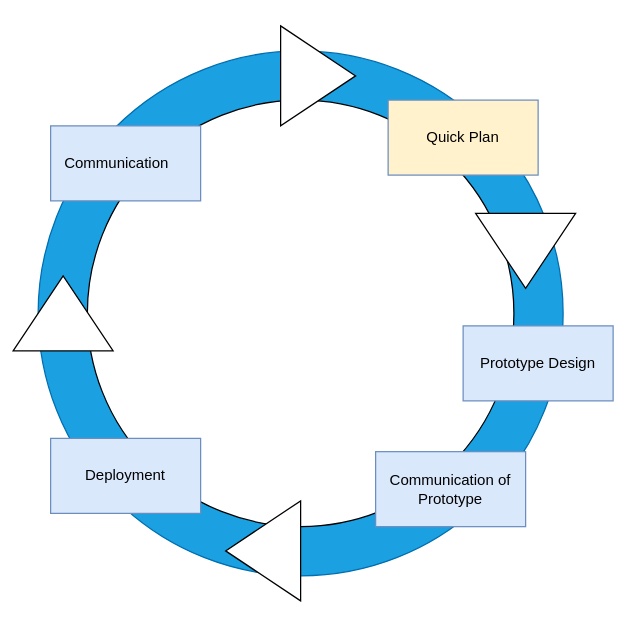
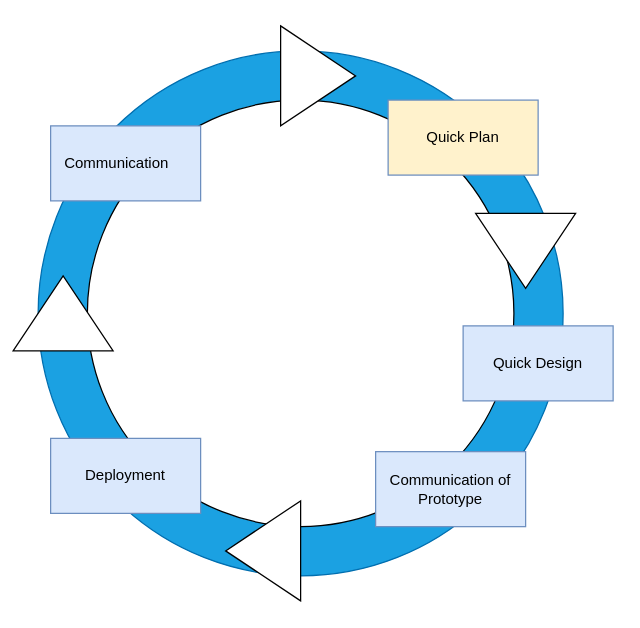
node "Prototype Design": label "Prototype Design" -> "Quick Design"
